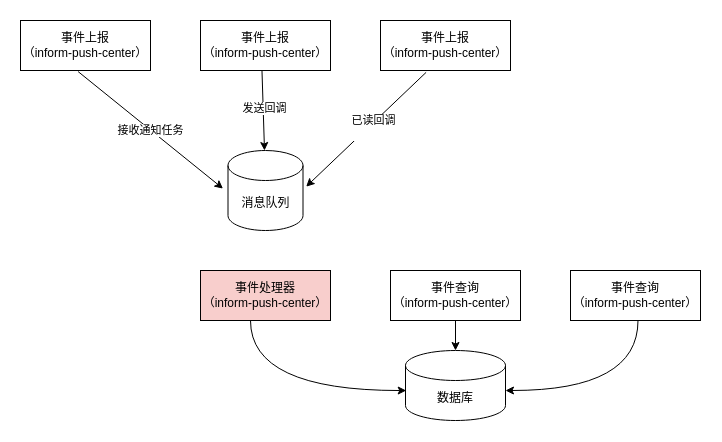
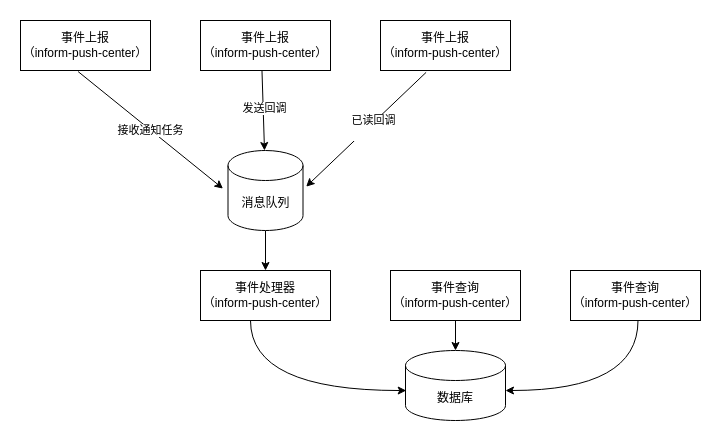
edge "消息队列" -> "事件处理器 （inform-push-center）": added
node "事件处理器 （inform-push-center）": fillcolor #f8cecc -> #ffffff
